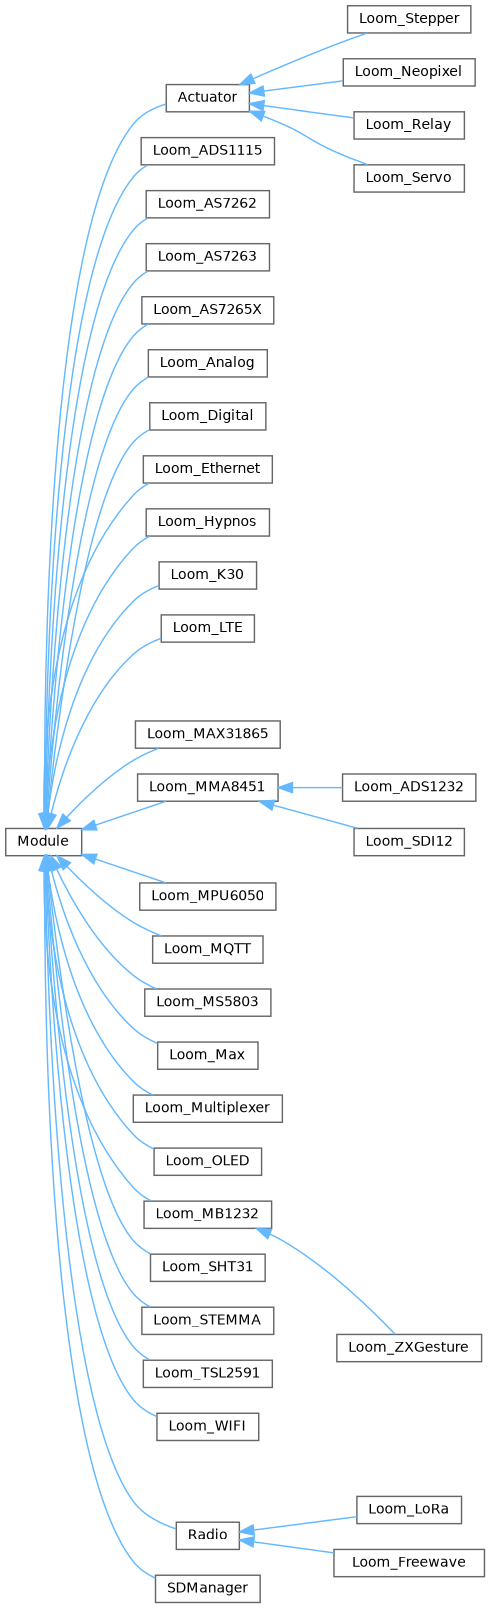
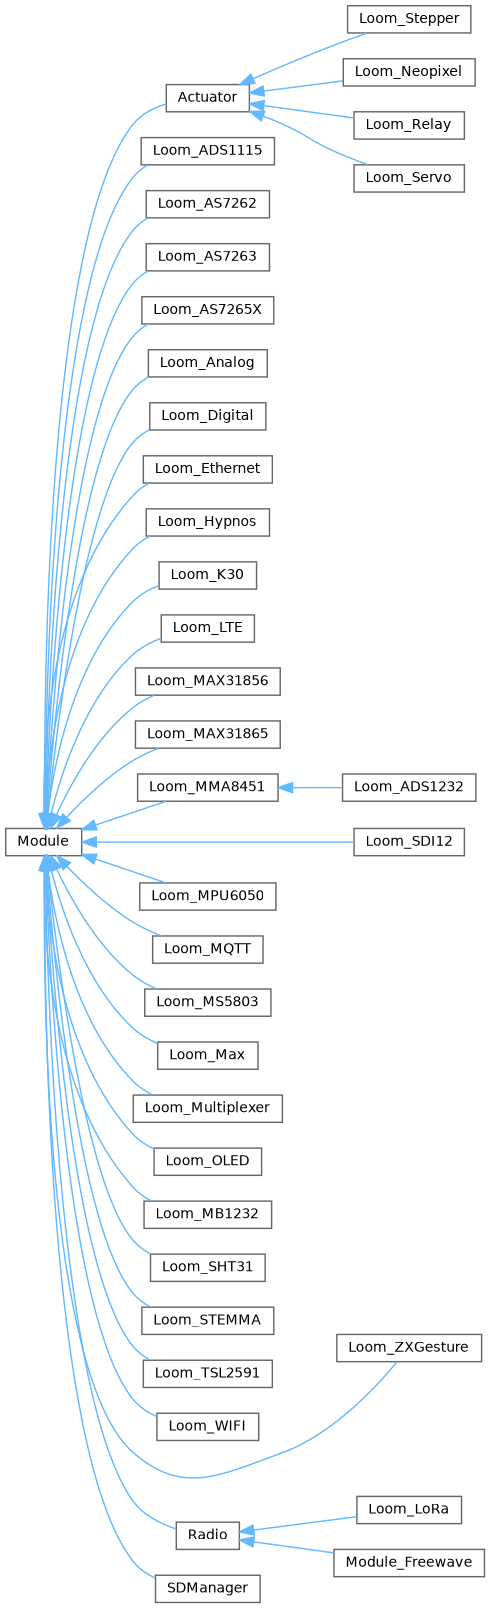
node "Loom_MAX31856": added
edge "Loom_SDI12" -> "Loom_MMA8451": now "Loom_SDI12" -> "Module"
edge "Loom_ZXGesture" -> "Loom_MB1232": now "Loom_ZXGesture" -> "Module"
node "Loom_Freewave": label "Loom_Freewave" -> "Module_Freewave"
